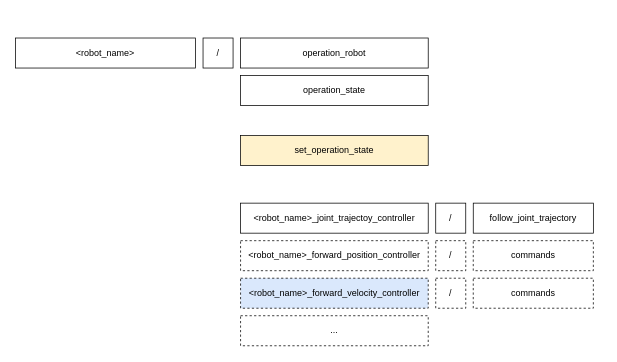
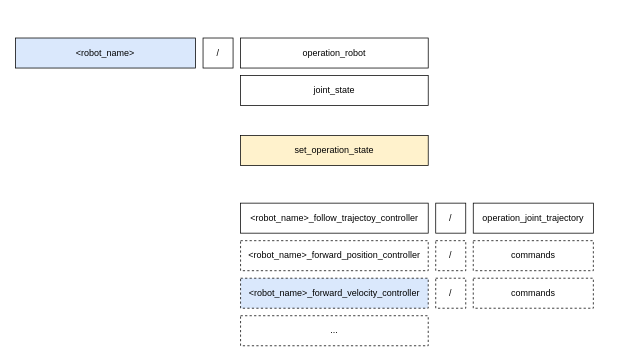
node "<robot_name>": fillcolor #ffffff -> #dae8fc
node "operation_state": label "operation_state" -> "joint_state"
node "<robot_name>_joint_trajectoy_controller": label "<robot_name>_joint_trajectoy_controller" -> "<robot_name>_follow_trajectoy_controller"
node "follow_joint_trajectory": label "follow_joint_trajectory" -> "operation_joint_trajectory"
